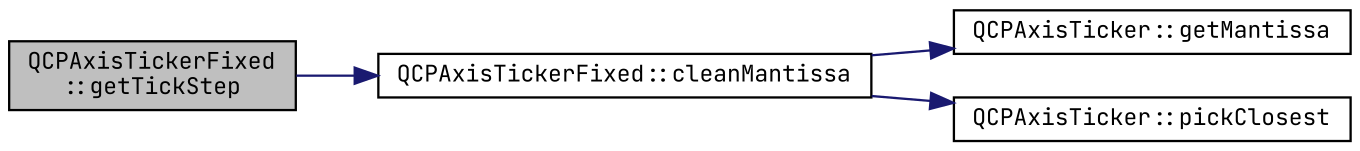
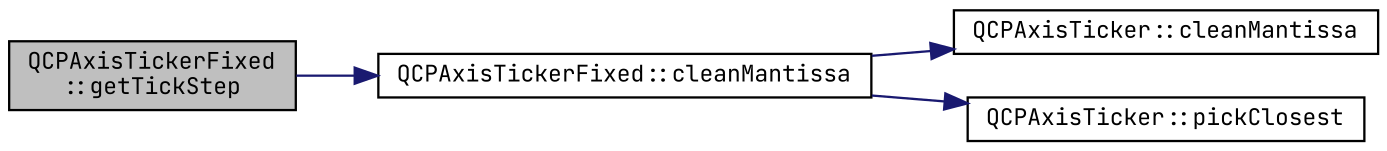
node "QCPAxisTicker::getMantissa": label "QCPAxisTicker::getMantissa" -> "QCPAxisTicker::cleanMantissa"
